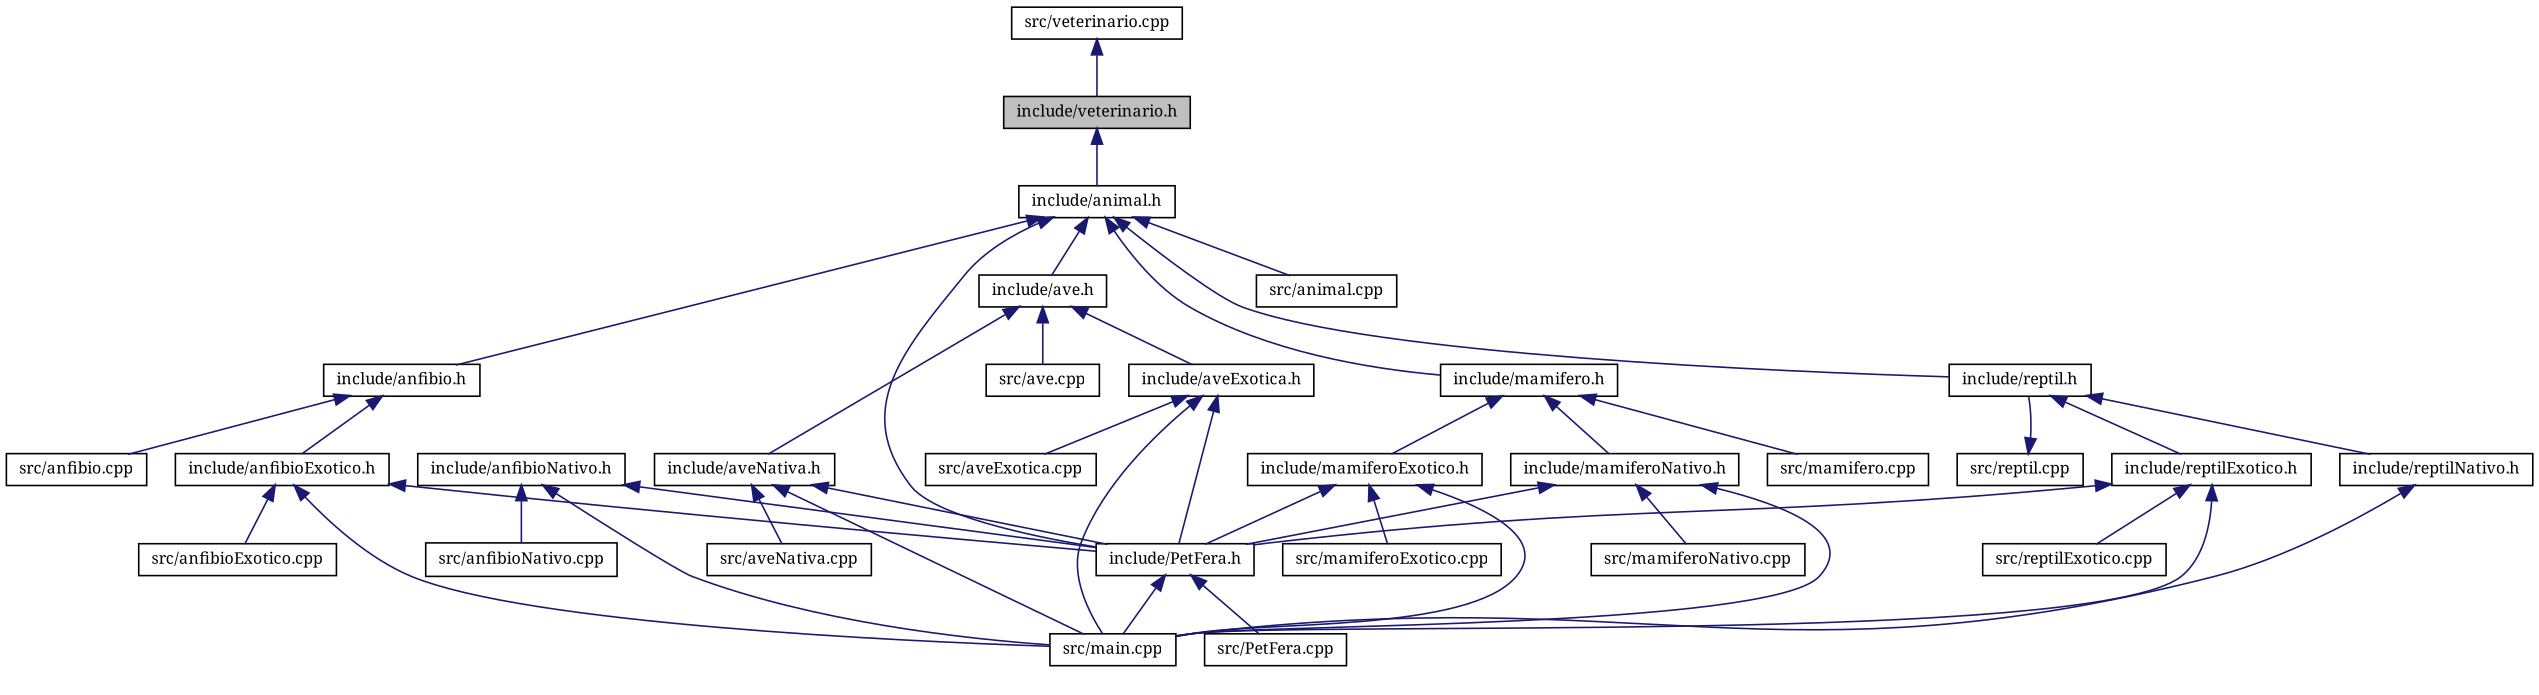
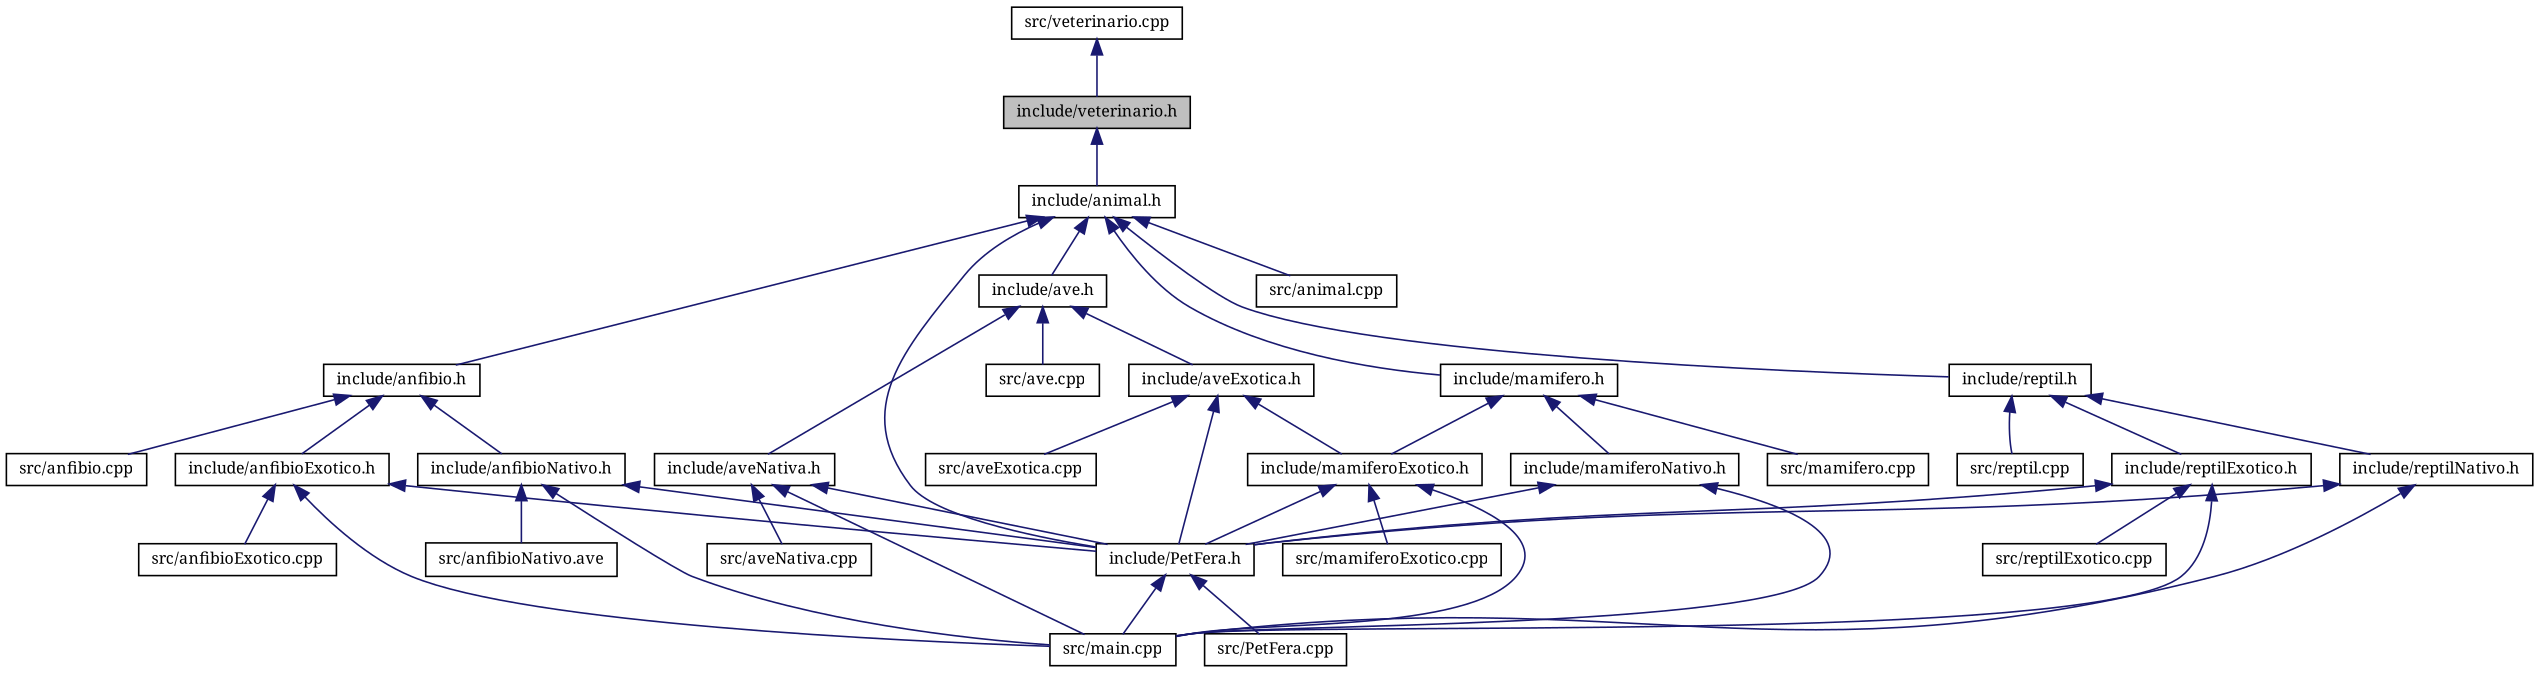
edge "include/reptil.h" -> "src/reptil.cpp": reversed
edge "include/anfibioNativo.h" -> "include/anfibio.h": added
edge "src/main.cpp" -> "include/aveExotica.h": now "include/mamiferoExotico.h" -> "include/aveExotica.h"
edge "include/PetFera.h" -> "include/reptilNativo.h": added
node "src/anfibioNativo.cpp": label "src/anfibioNativo.cpp" -> "src/anfibioNativo.ave"
node "src/mamiferoNativo.cpp": removed
